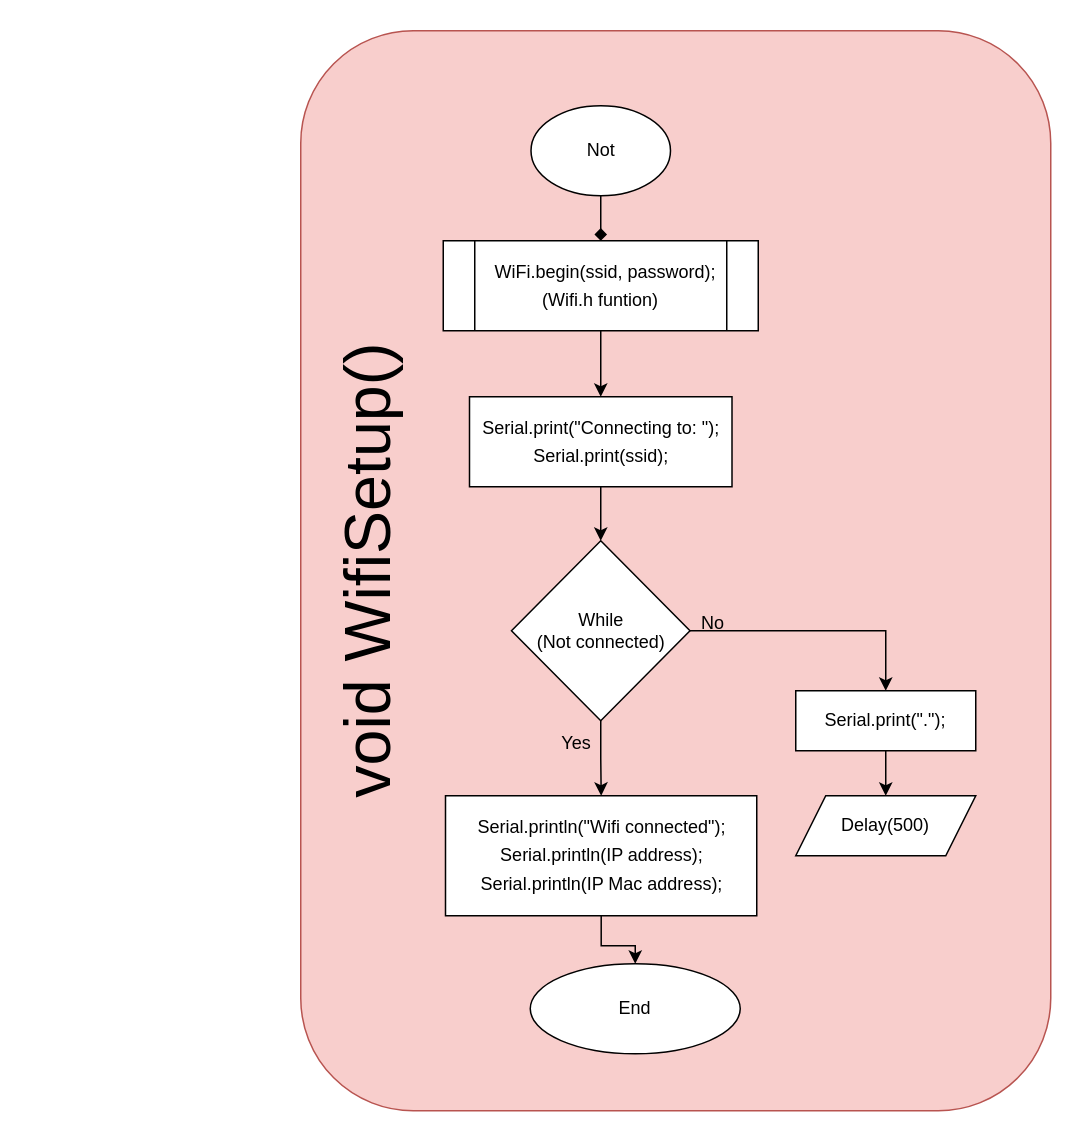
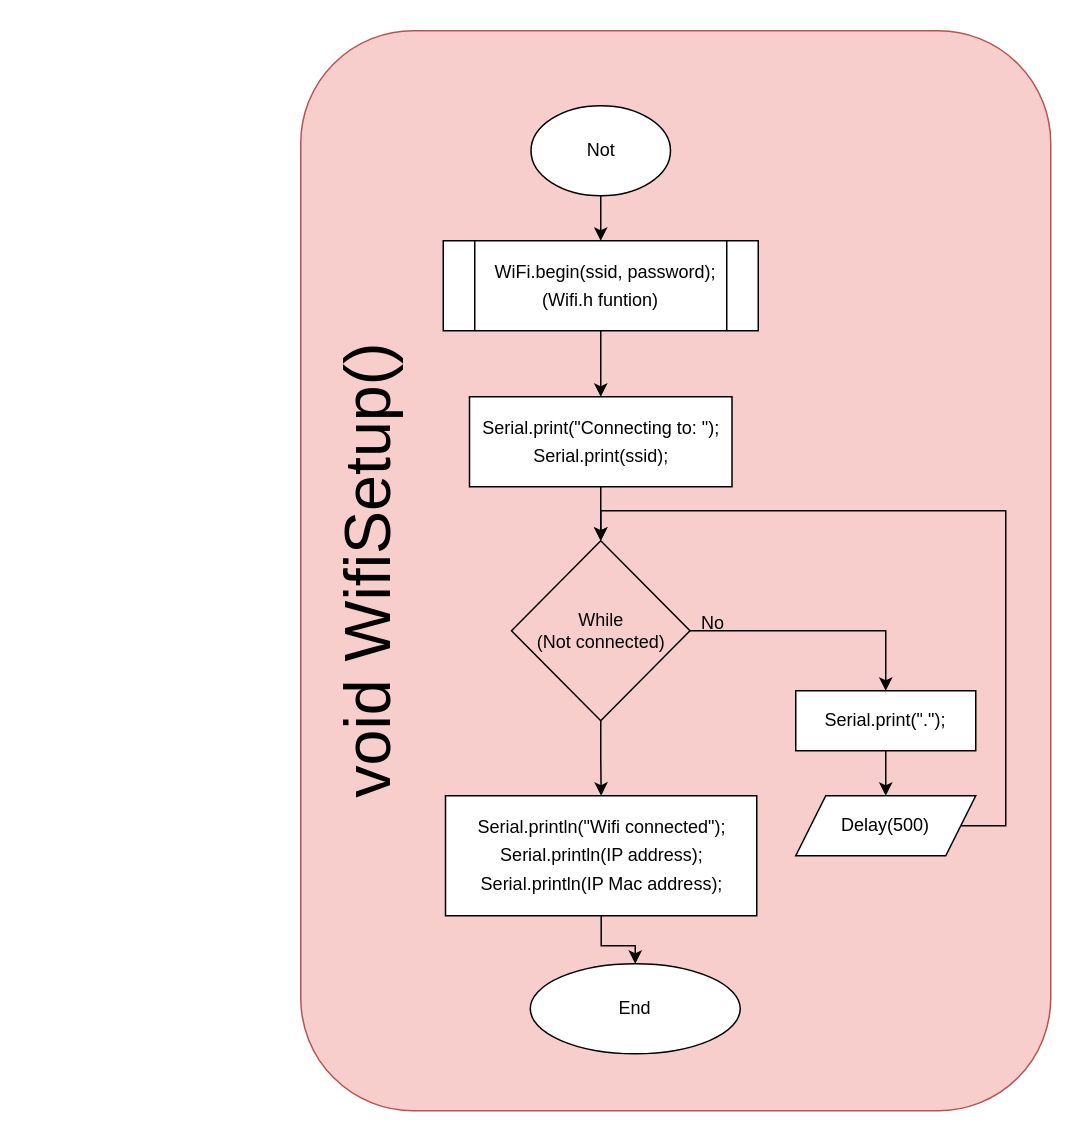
edge "Not" -> "WiFi.begin(ssid, password); (Wifi.h funtion)": arrowhead diamond -> classic
edge "Delay(500)" -> "While (Not connected)": added
node "While (Not connected)": fillcolor #ffffff -> #f8cecc
node "Yes": removed
